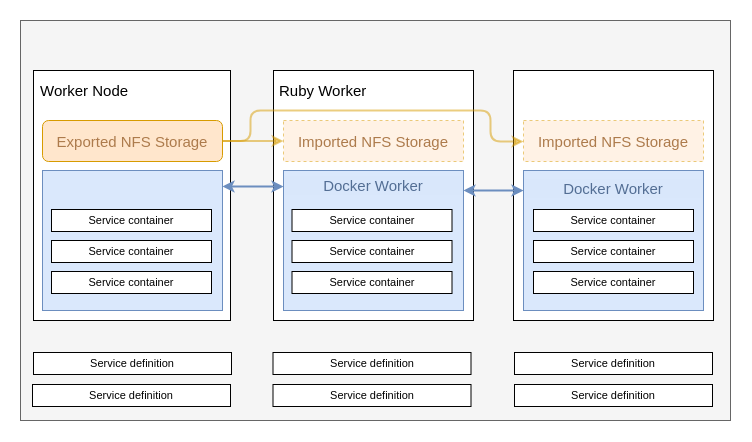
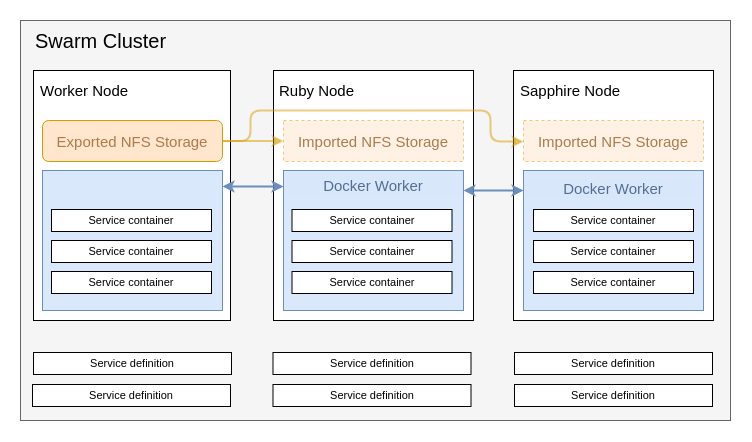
node "Swarm Cluster": added
node "Ruby Worker": label "Ruby Worker" -> "Ruby Node"
node "Sapphire Node": added
